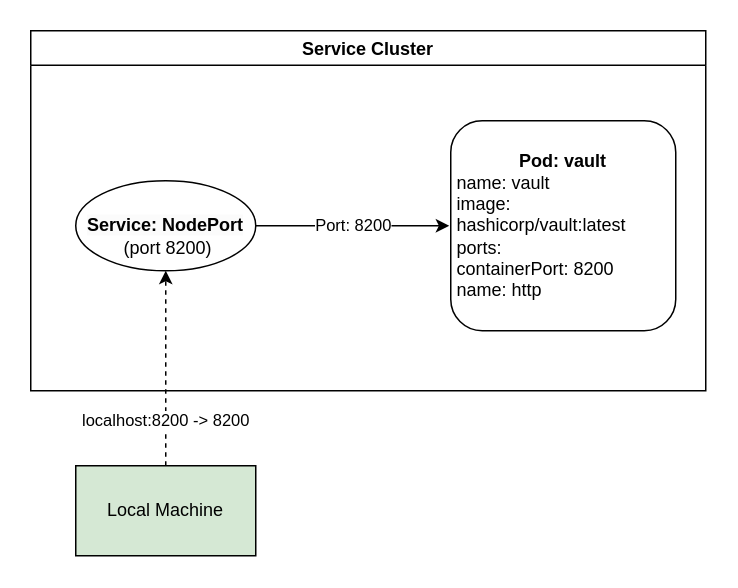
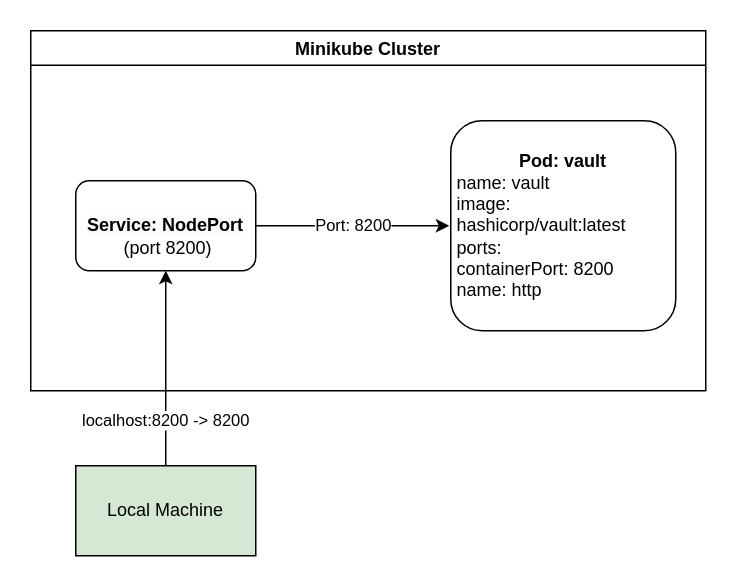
node "Service Cluster": label "Service Cluster" -> "Minikube Cluster"
node "Service: NodePort (port 8200)": shape ellipse -> rounded rectangle
edge "Local Machine" -> "Service: NodePort (port 8200)": style dashed -> solid
